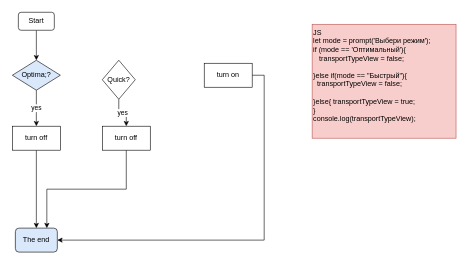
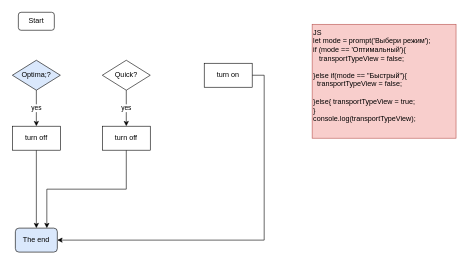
edge "Start" -> "Optima;?": removed
node "Quick?": size 33x39 -> 48x30
